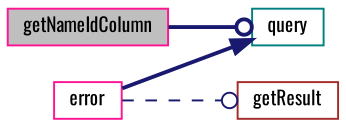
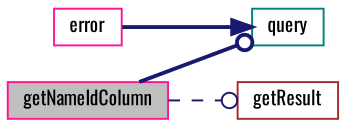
edge "error" -> "getResult": now "getNameIdColumn" -> "getResult"
